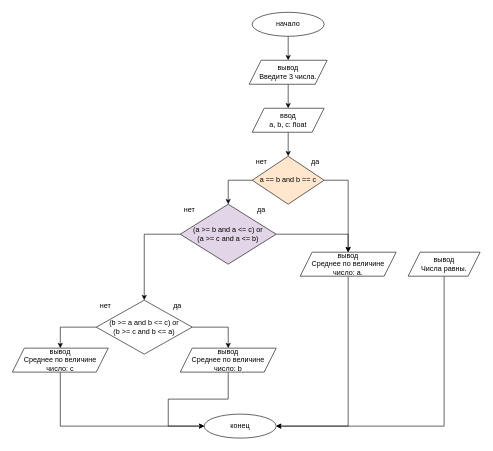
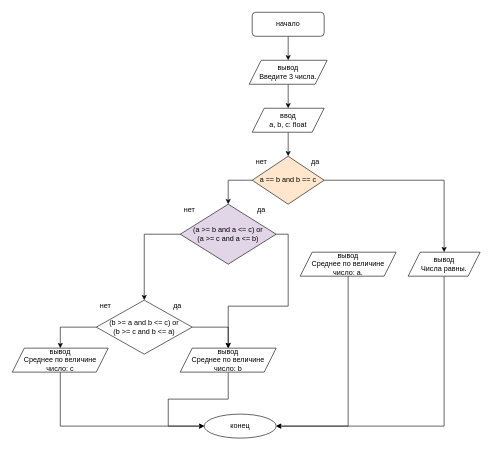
node "начало": shape ellipse -> rounded rectangle
edge "a == b and b == c" -> "вывод Среднее по величине число: a.": now "a == b and b == c" -> "вывод Числа равны."
edge "(a >= b and a <= c) or (a >= c and a <= b)" -> "вывод Среднее по величине число: a.": now "(a >= b and a <= c) or (a >= c and a <= b)" -> "вывод Среднее по величине число: b"
